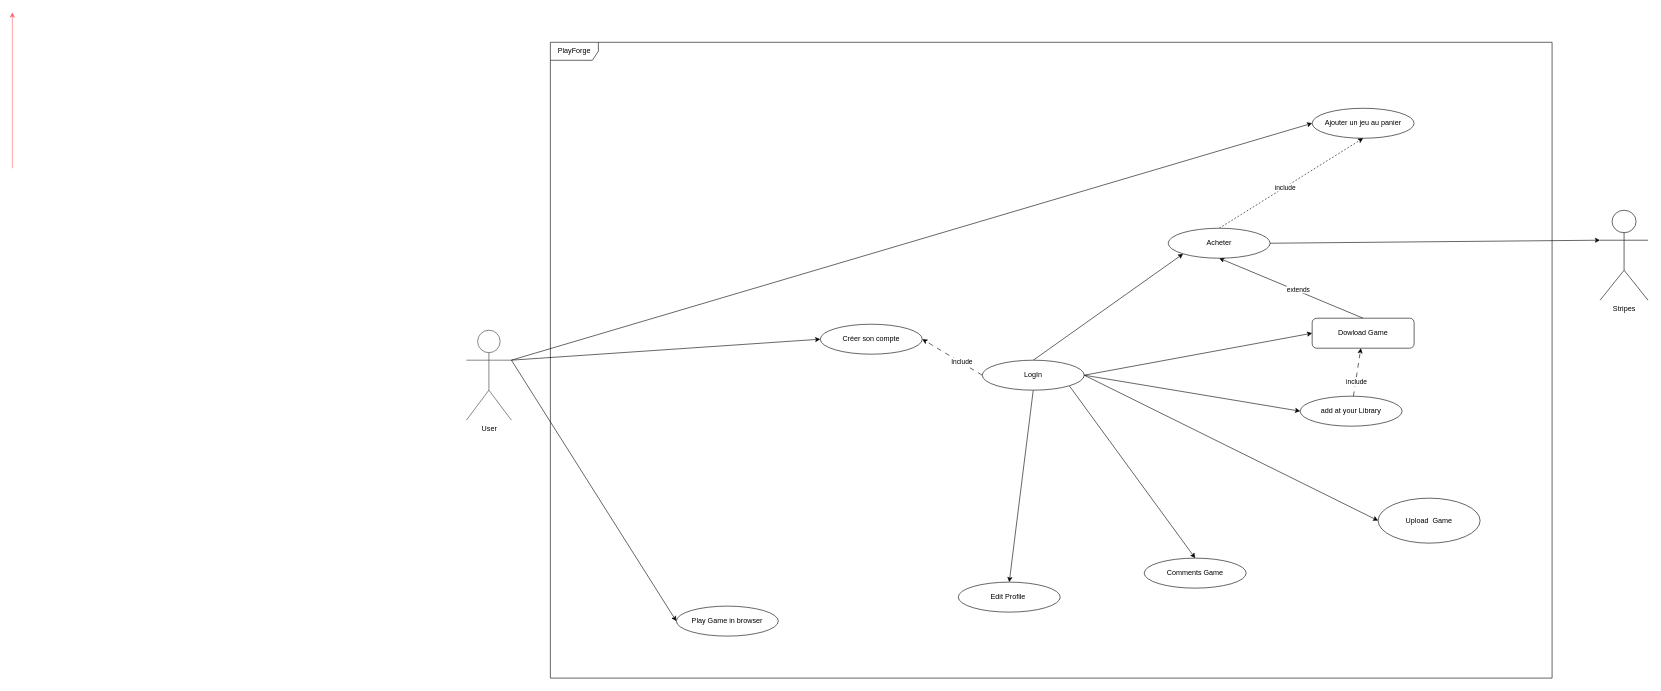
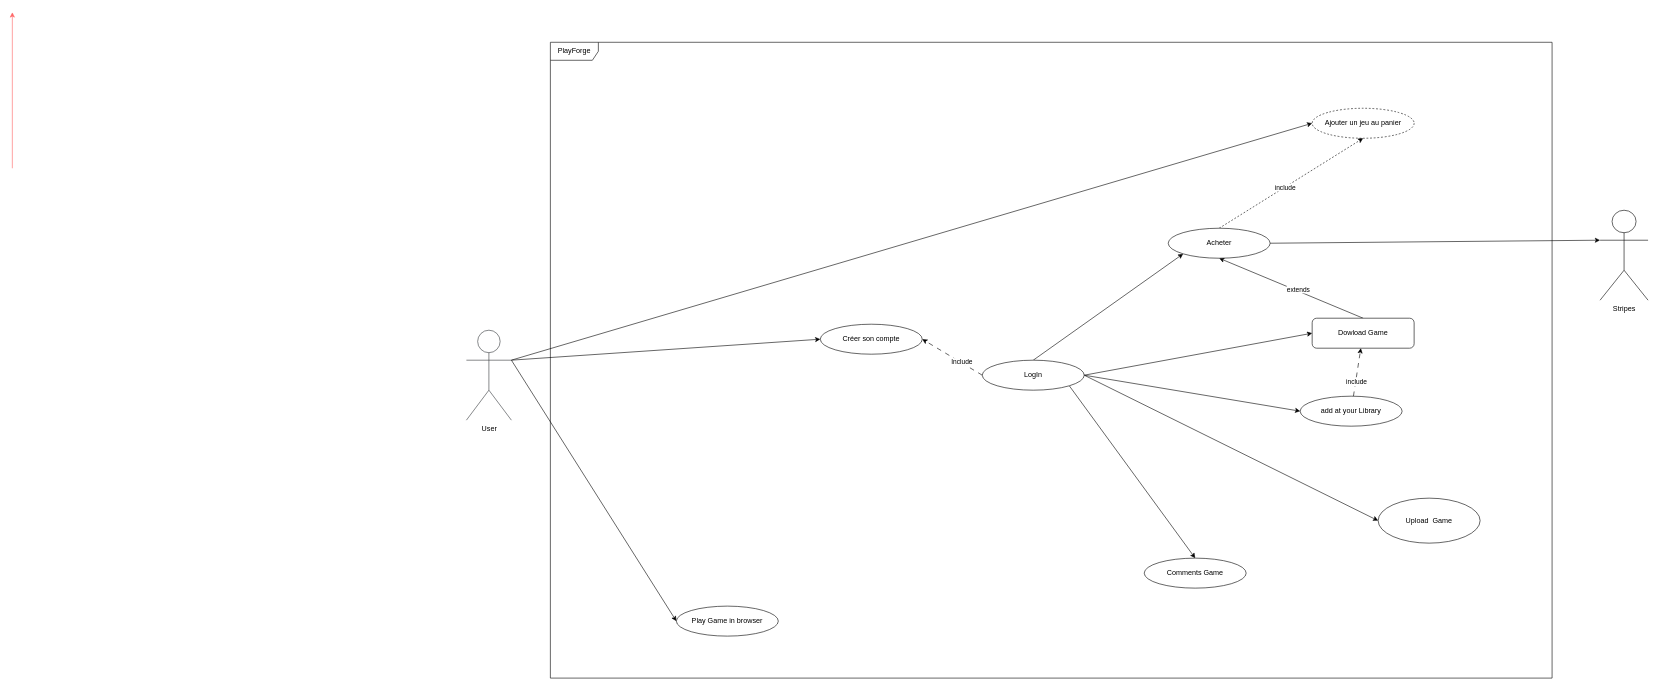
node "Ajouter un jeu au panier": style solid -> dashed
edge "LogIn" -> "Edit Profile": removed
node "Edit Profile": removed
